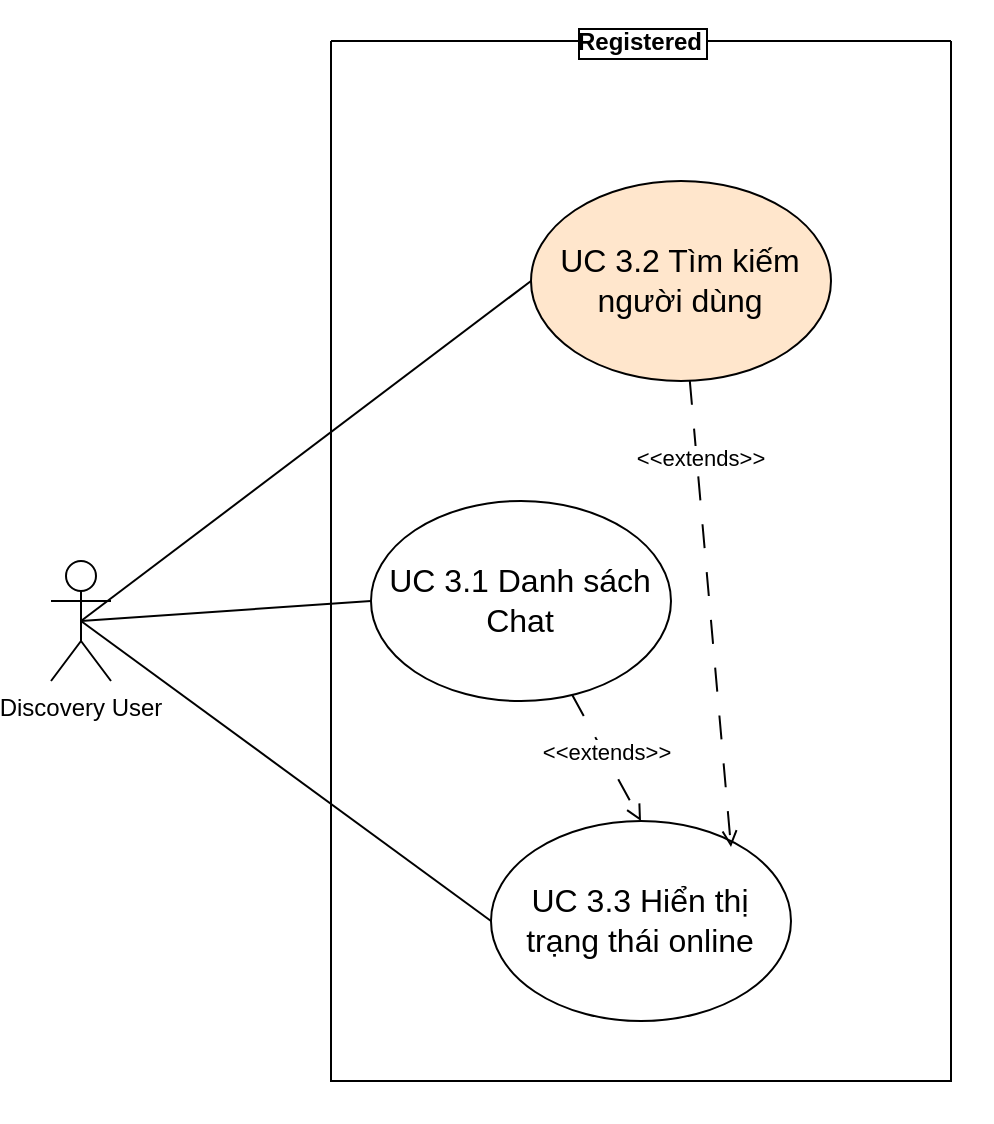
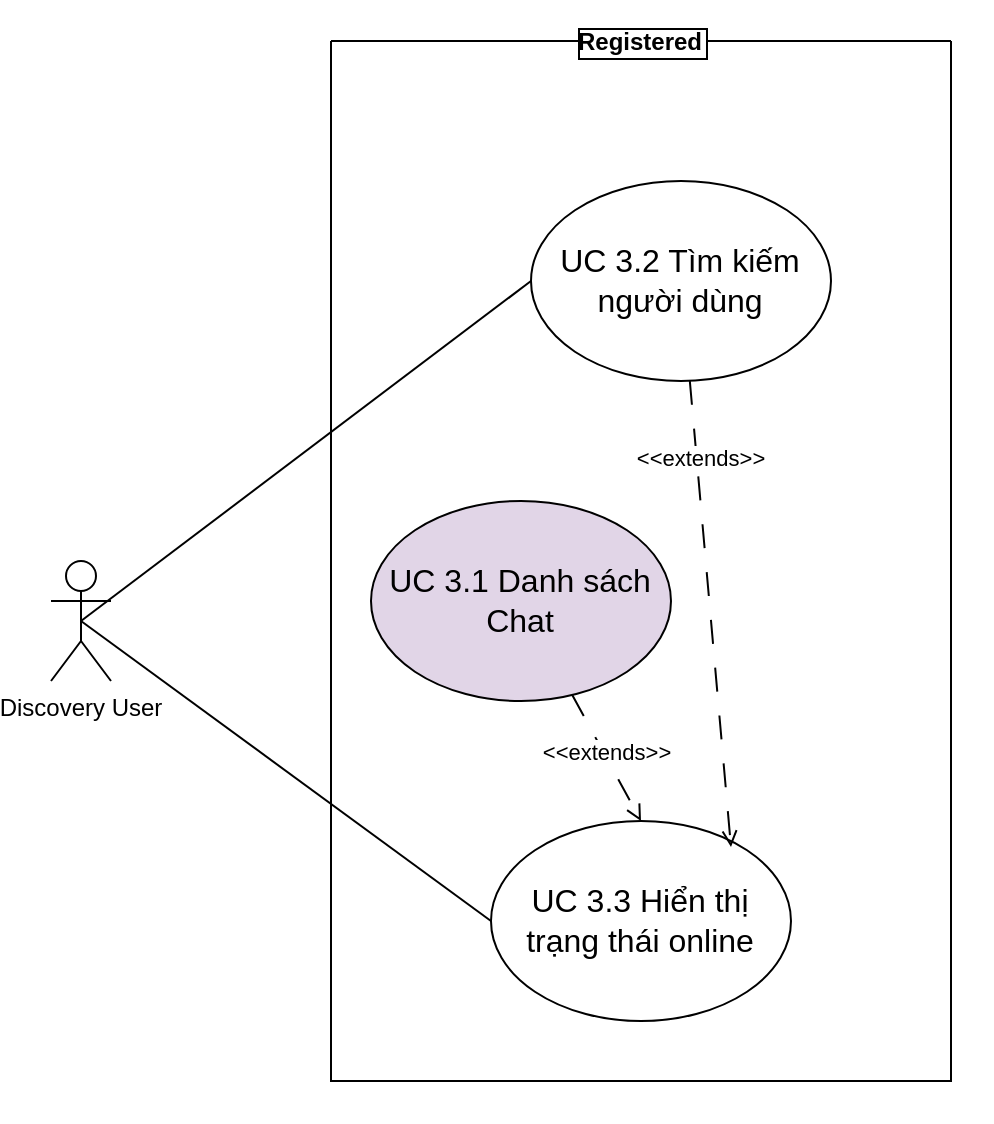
node "UC 3.2 Tìm kiếm người dùng": fillcolor #ffe6cc -> #ffffff
node "UC 3.1 Danh sách Chat": fillcolor #ffffff -> #e1d5e7
edge "UC 3.1 Danh sách Chat" -- "Discovery User": removed
